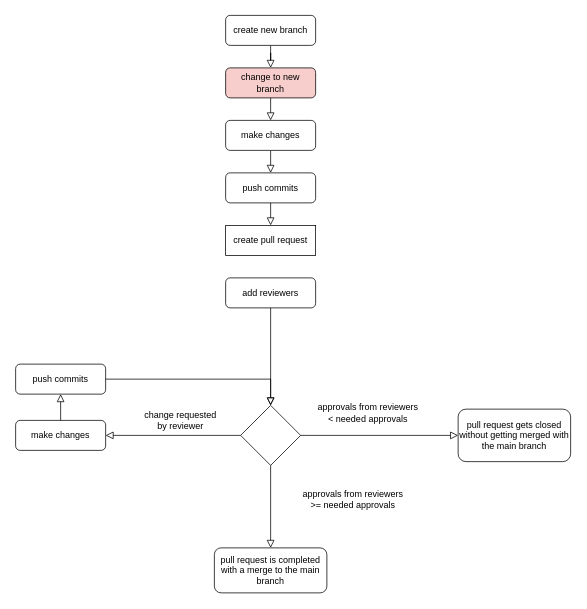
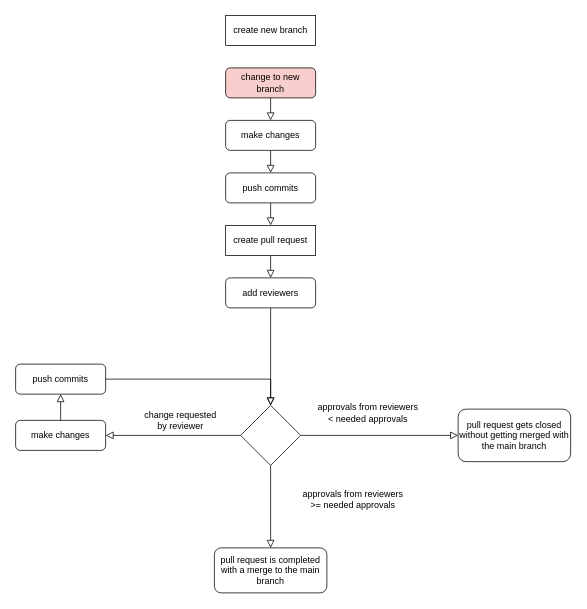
node "create new branch": shape rounded rectangle -> rectangle
edge "create new branch" -> "change to new branch": removed
edge "create pull request" -> "add reviewers": added
